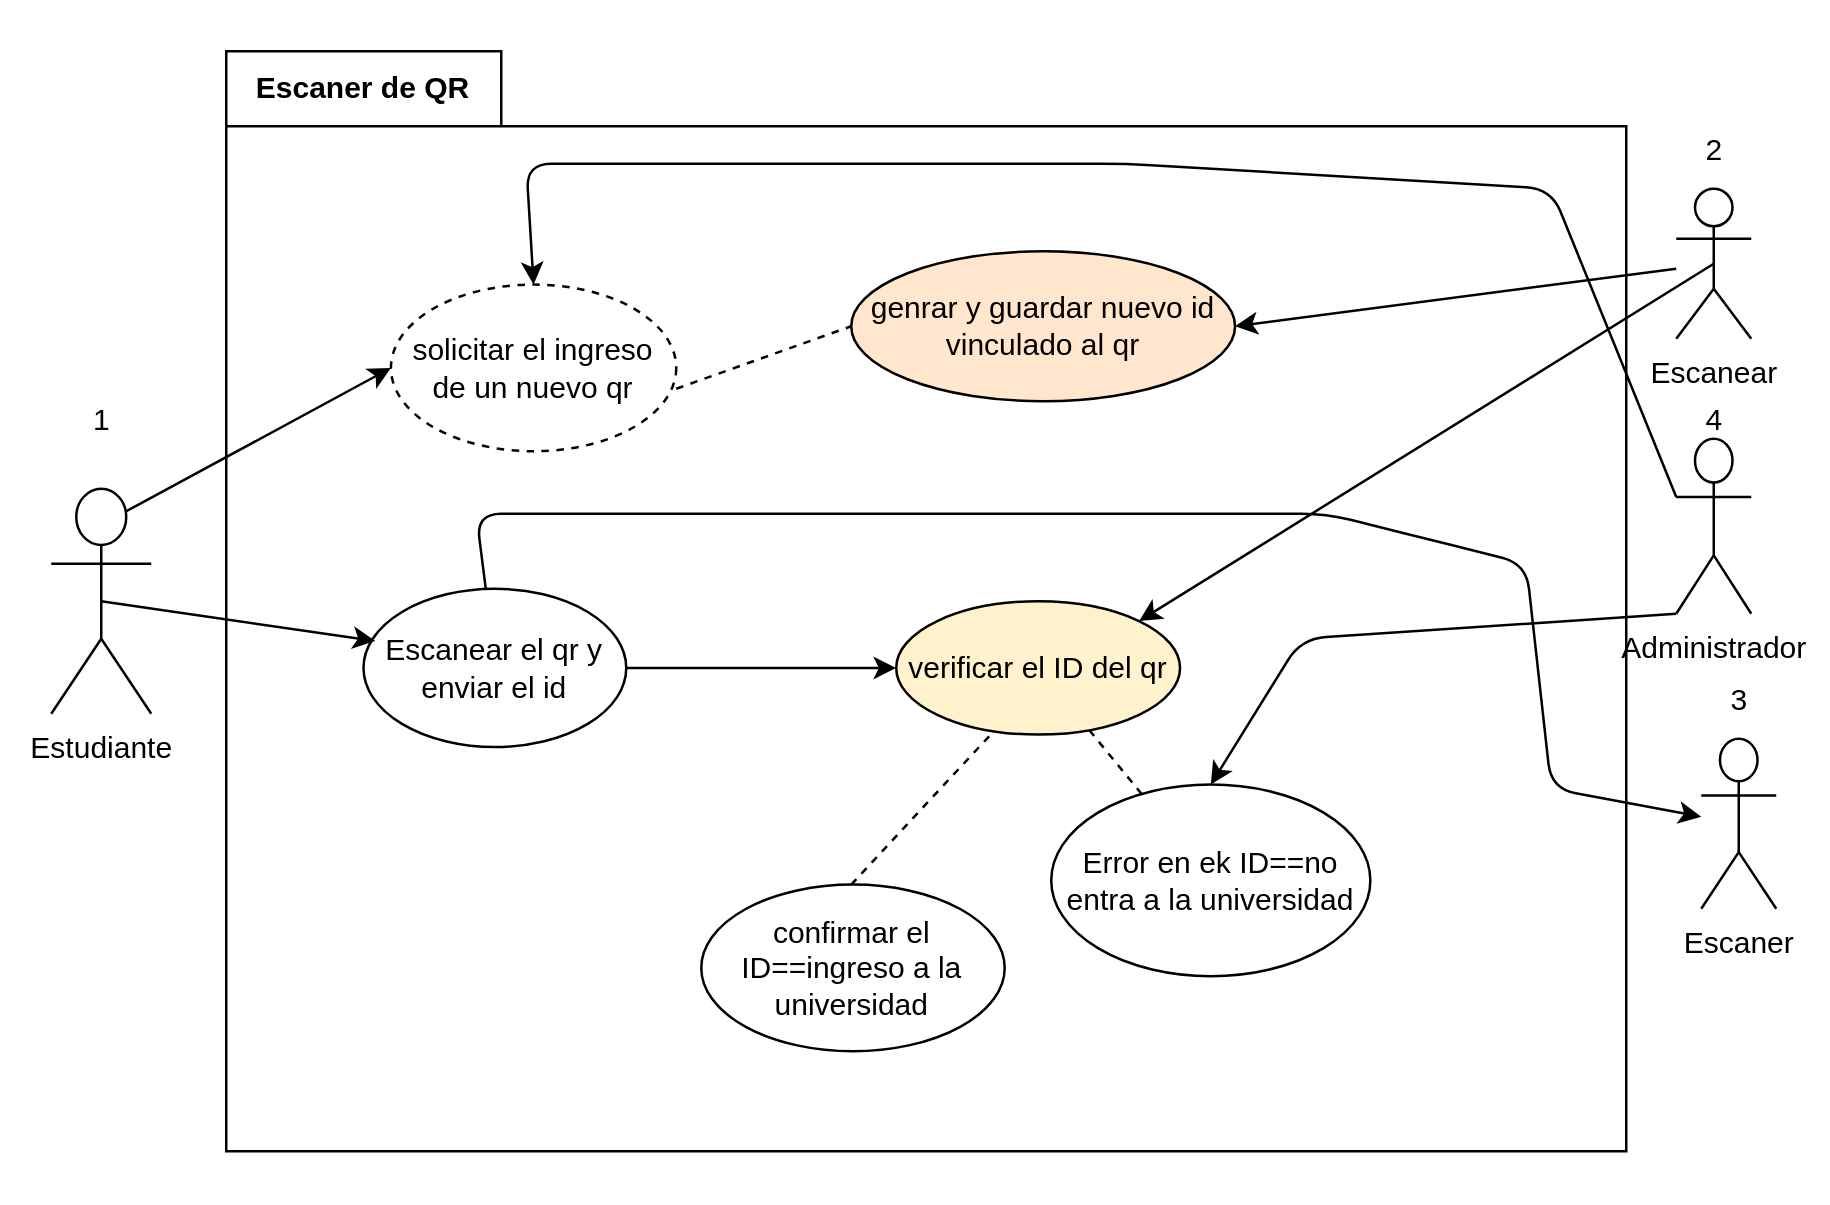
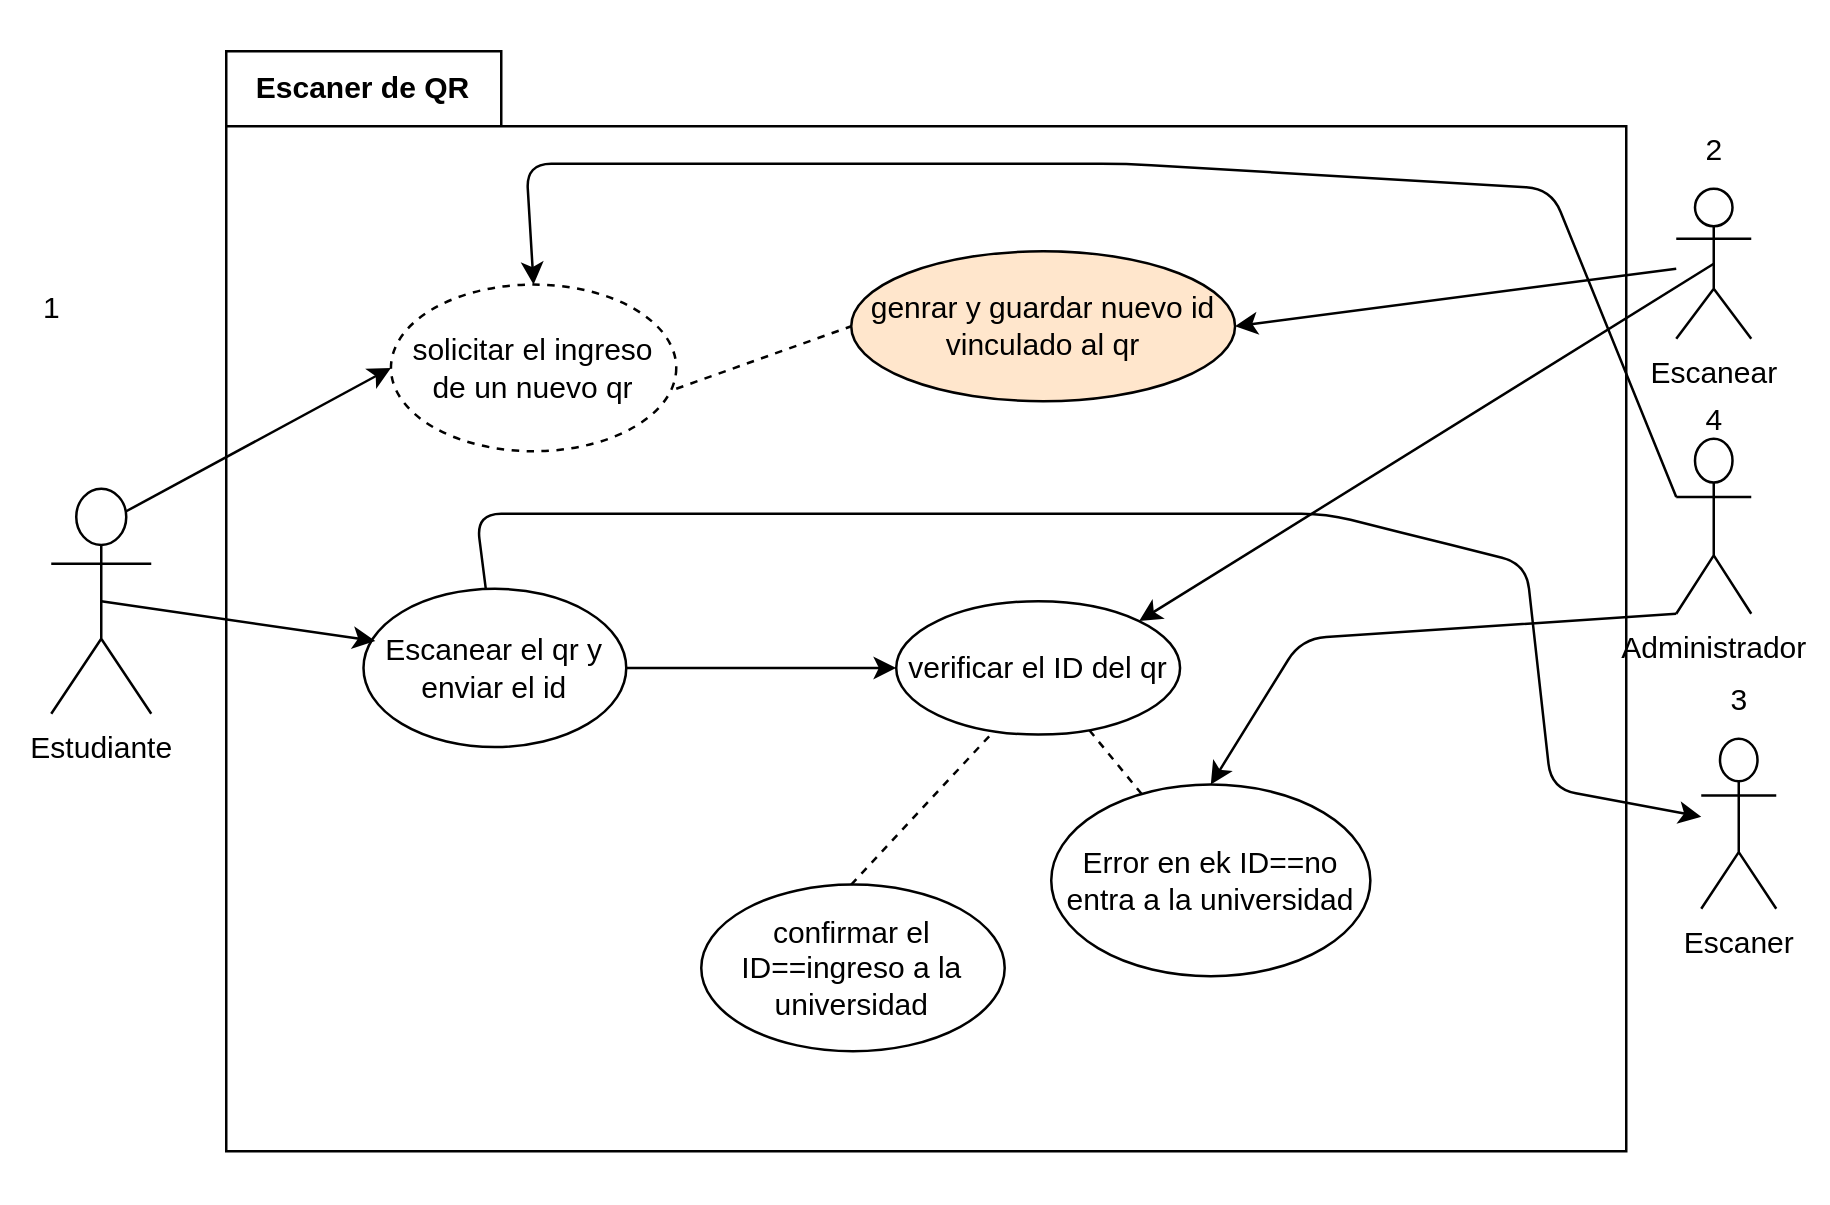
node "1": moved (101, 421) -> (51, 309)
node "verificar el ID del qr": fillcolor #fff2cc -> #ffffff
